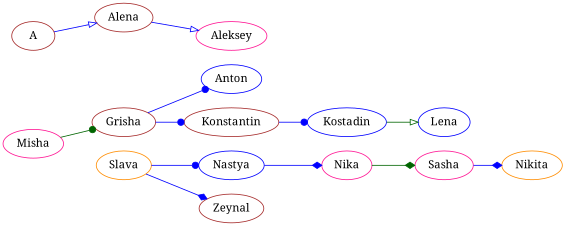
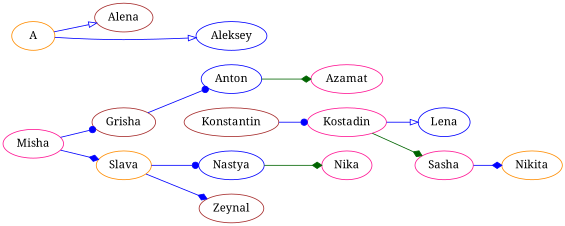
edge "Alena" -> "Aleksey": now "A" -> "Aleksey"
node "A": color brown -> darkorange
node "Aleksey": color deeppink -> blue
node "Azamat": added
edge "Grisha" -> "Konstantin": removed
node "Kostadin": color blue -> deeppink
edge "Kostadin" -> "Lena": color darkgreen -> blue
edge "Misha" -> "Grisha": color darkgreen -> blue
edge "Misha" -> "Slava": added
edge "Nastya" -> "Nika": color blue -> darkgreen
edge "Nika" -> "Sasha": now "Kostadin" -> "Sasha"
